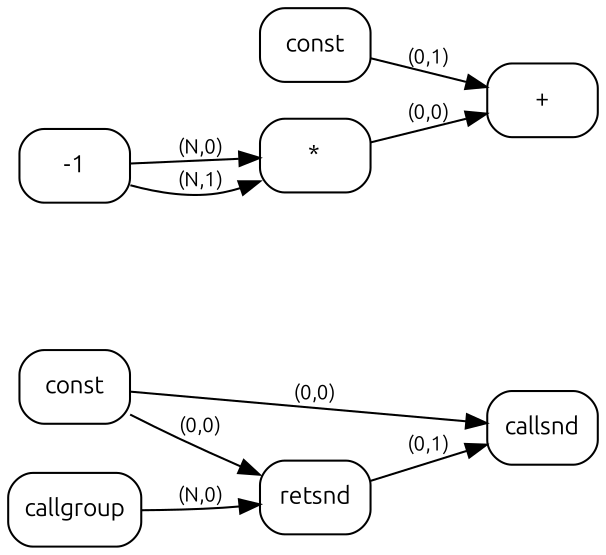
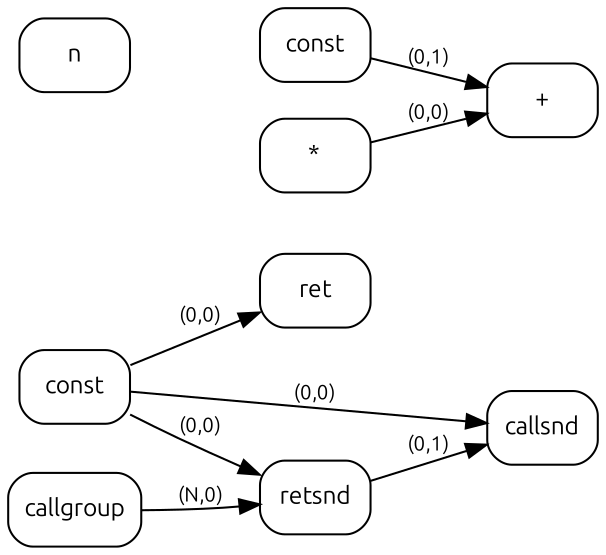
node "n": added
node "-1": removed
node "ret": added
